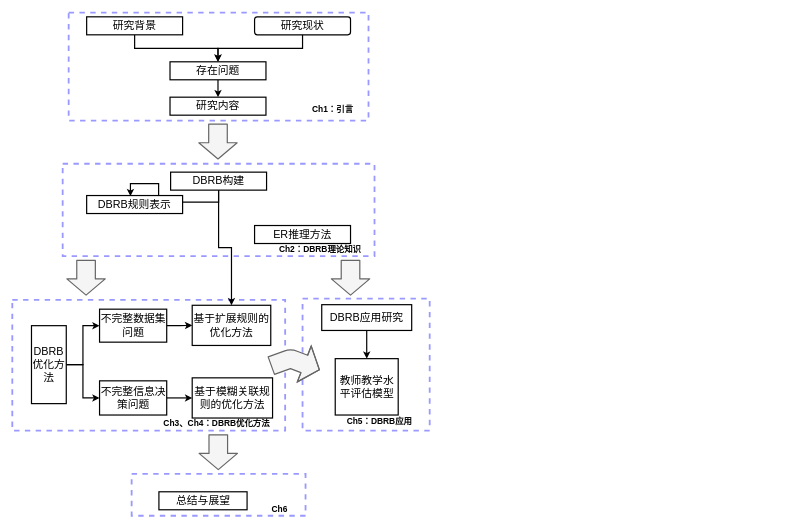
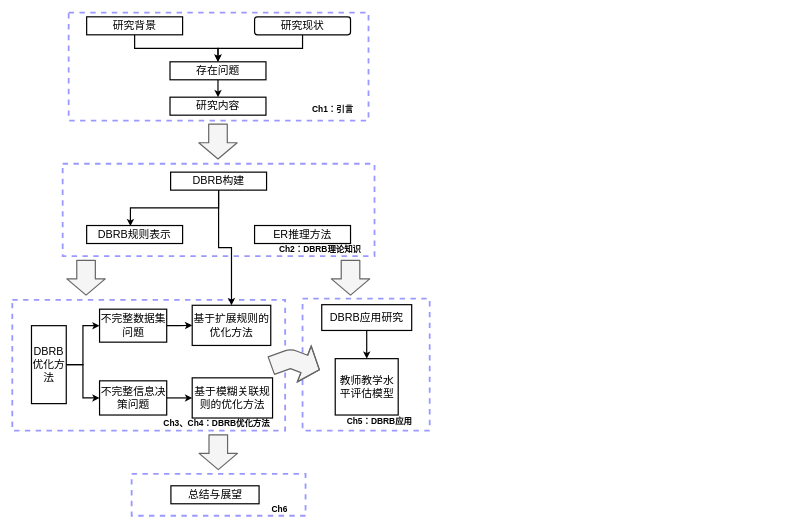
node "DBRB规则表示": moved (135, 204) -> (135, 234)
node "总结与展望": moved (203, 501) -> (215, 495)
